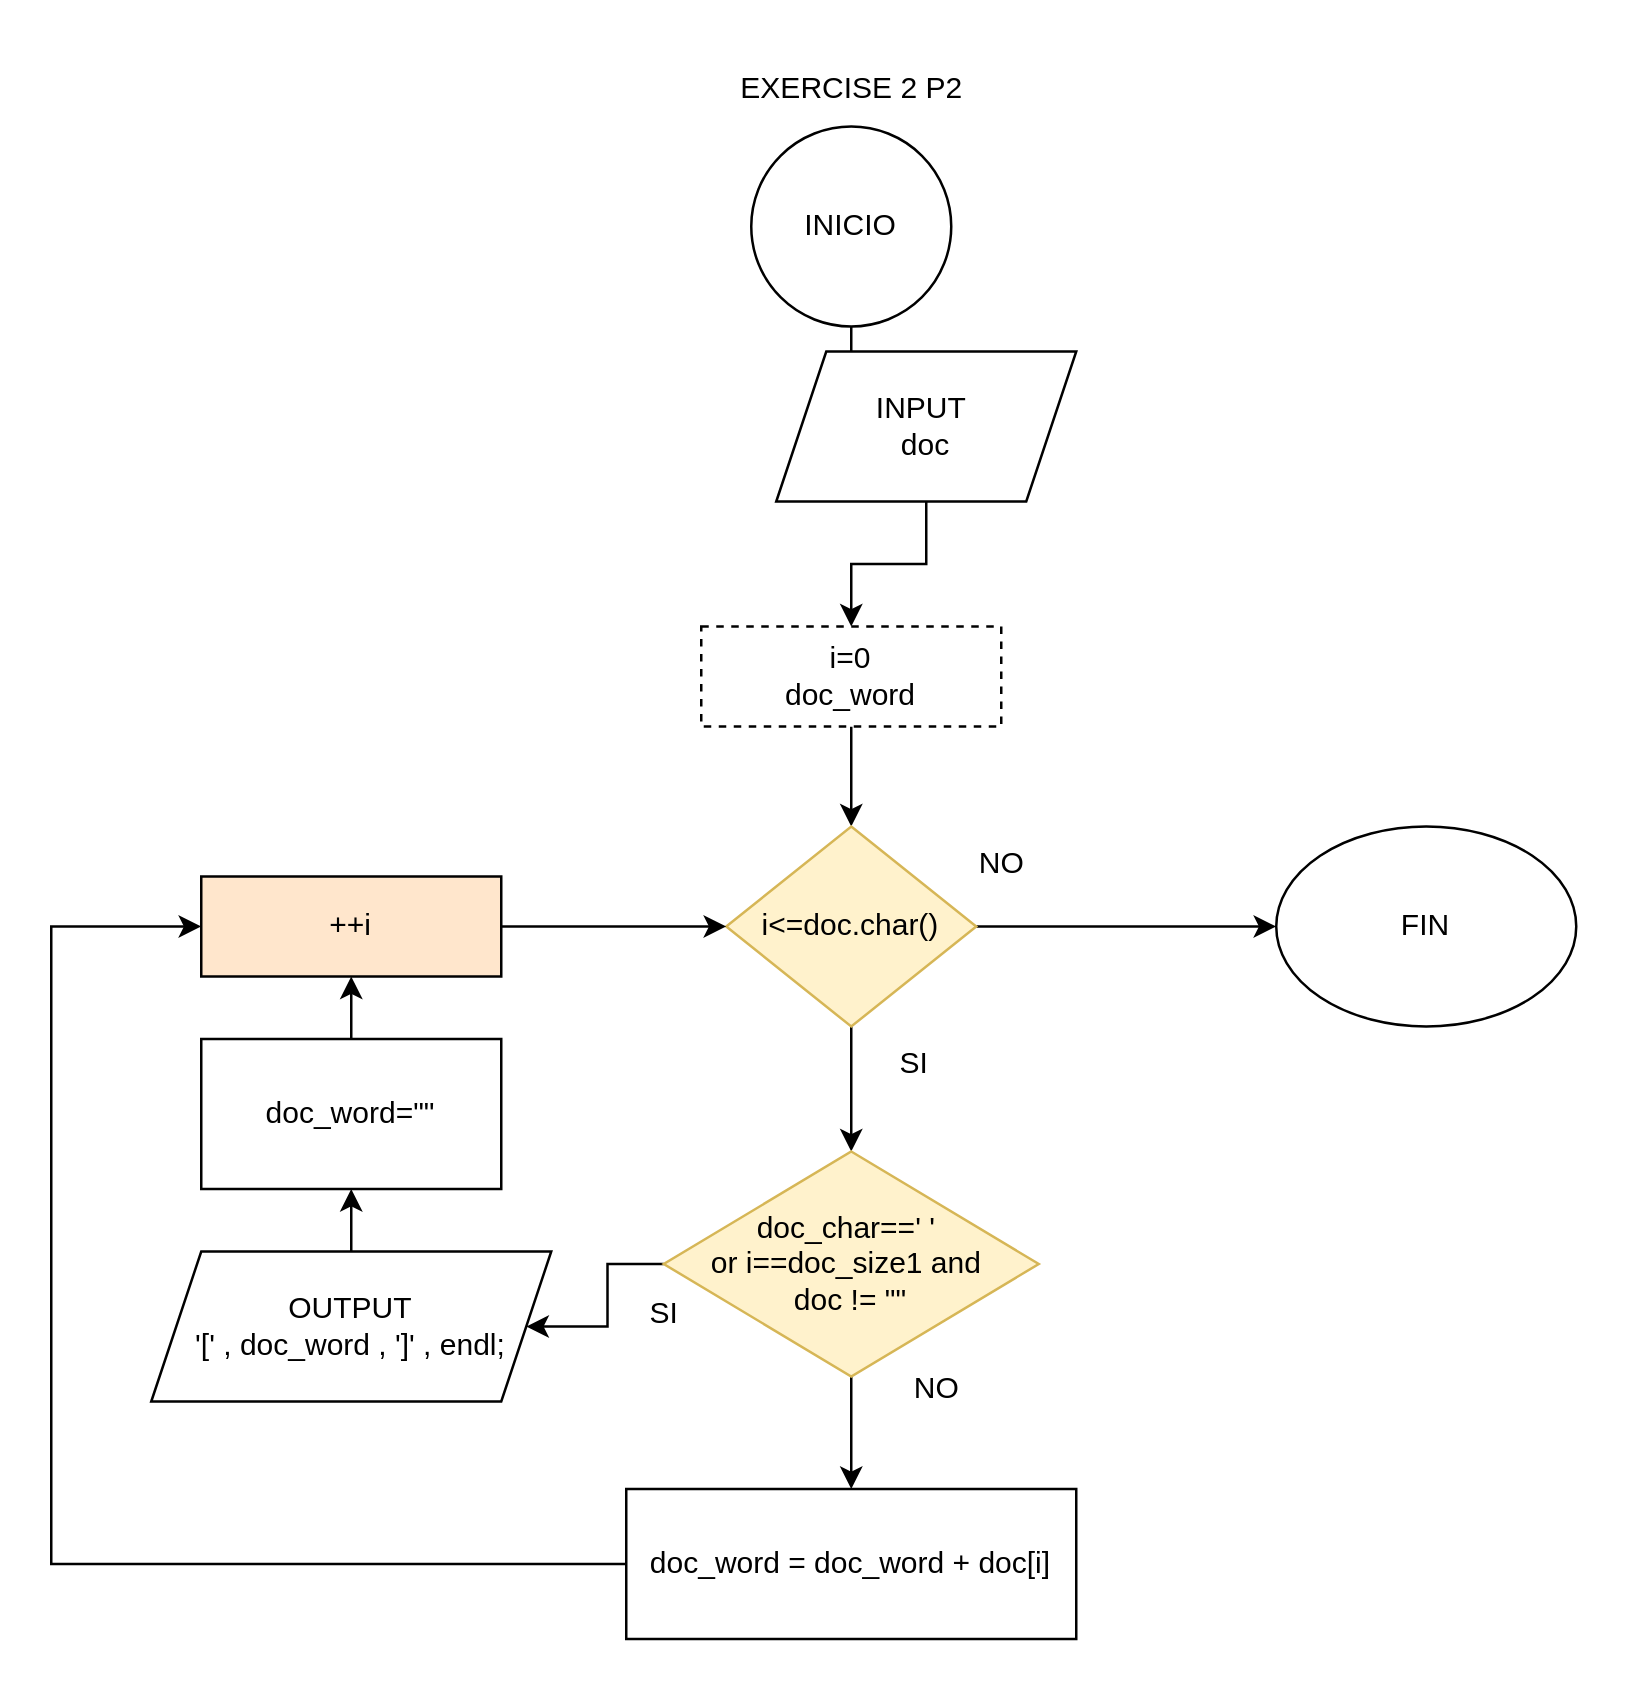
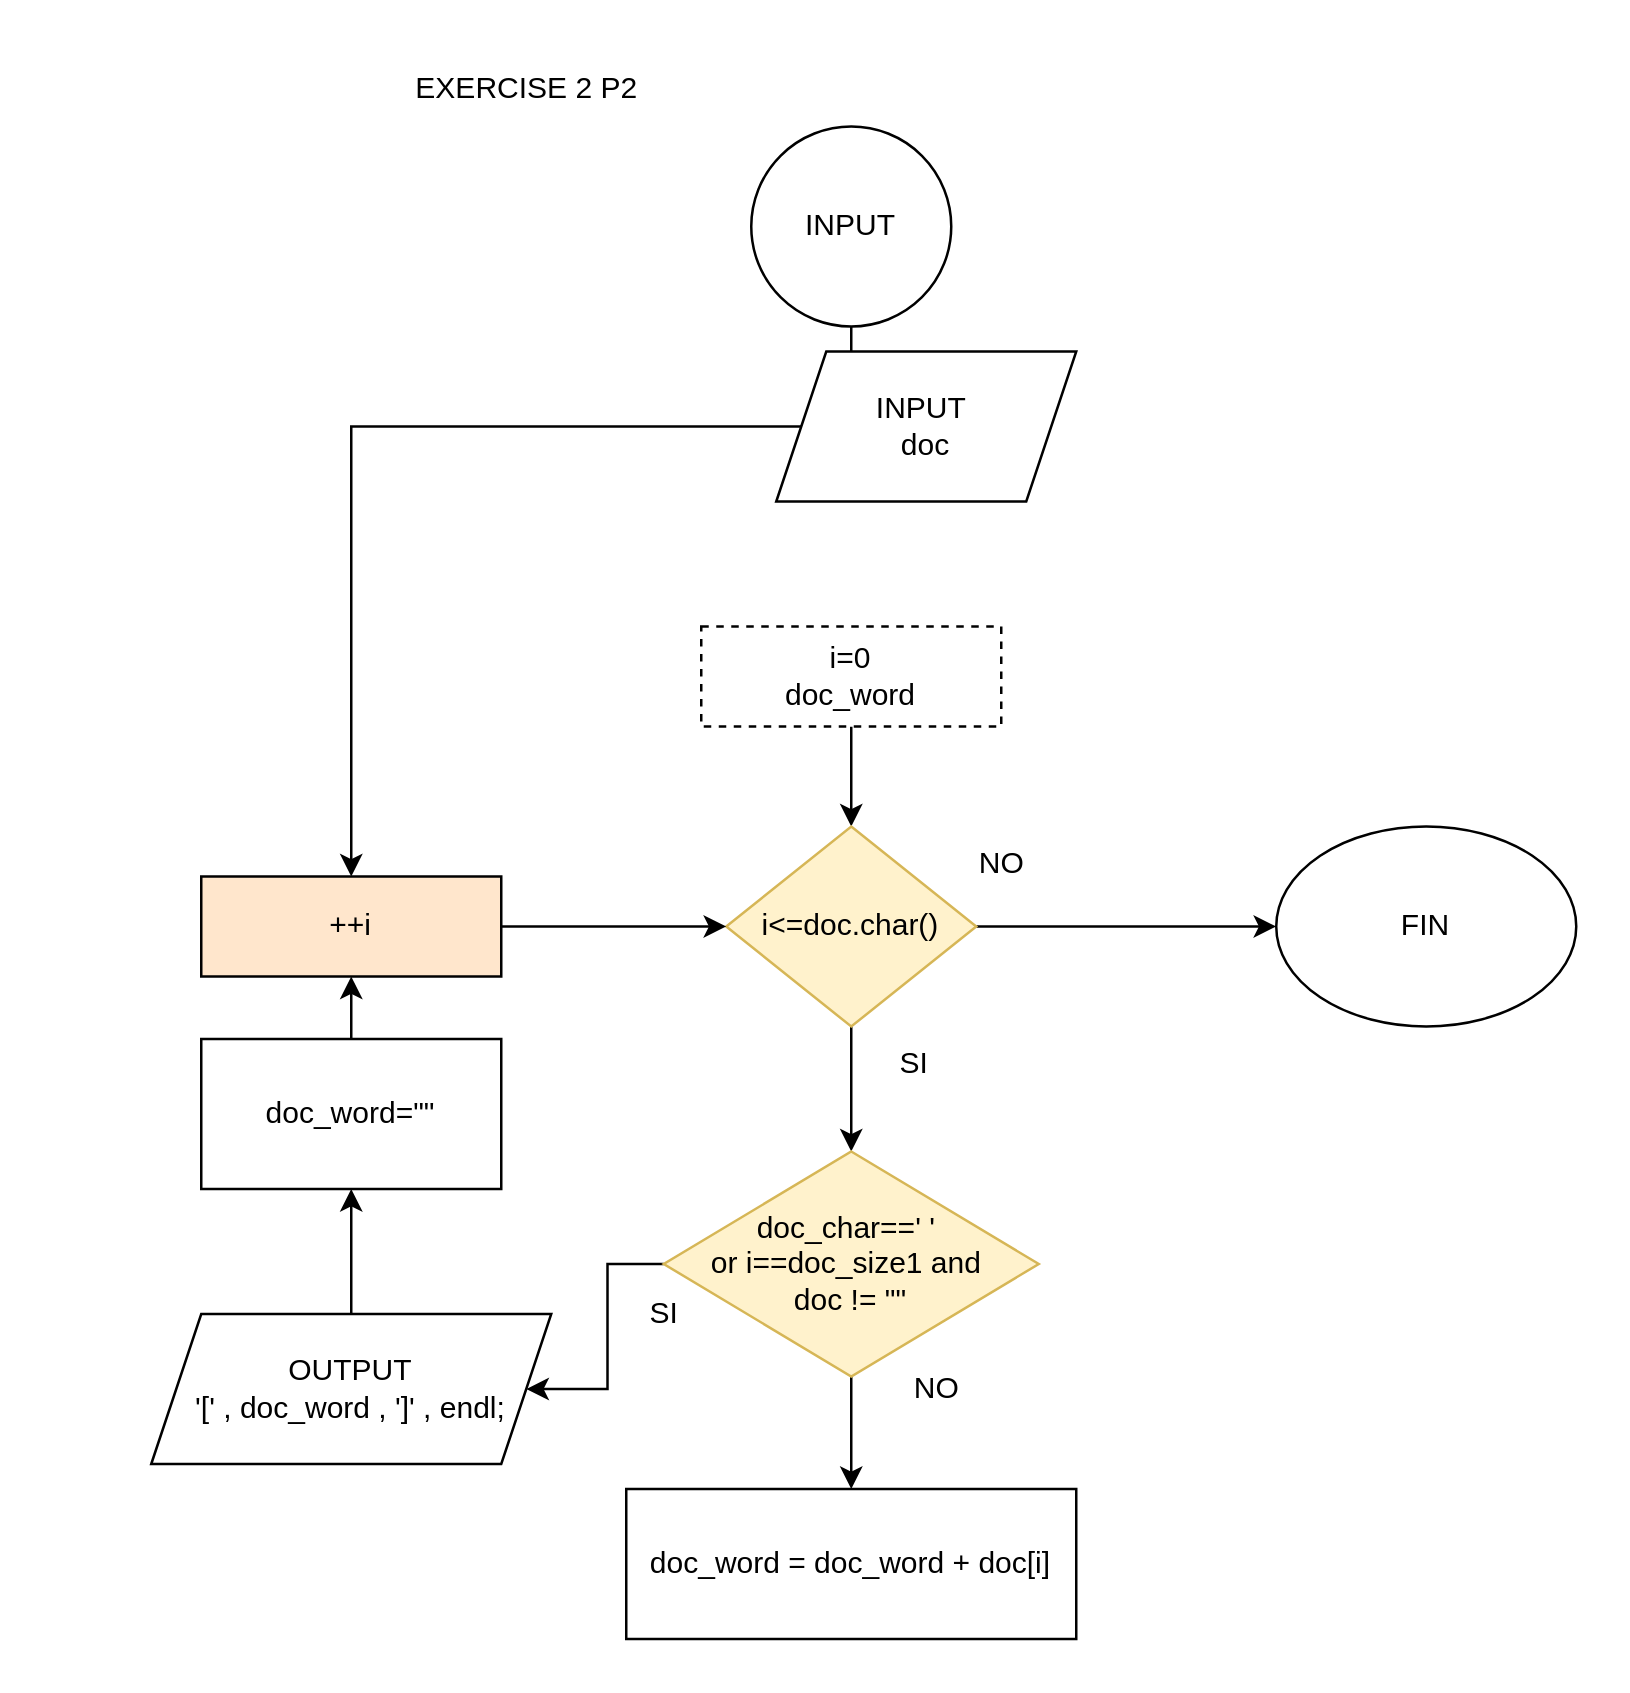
node "EXERCISE 2 P2": moved (851, 89) -> (526, 89)
node "INICIO": label "INICIO" -> "INPUT"
edge "INPUT doc" -> "i=0 doc_word": now "INPUT doc" -> "++i"
node "OUTPUT '[' , doc_word , ']' , endl;": moved (351, 1326) -> (351, 1389)
edge "doc_word = doc_word + doc[i]" -> "++i": removed
